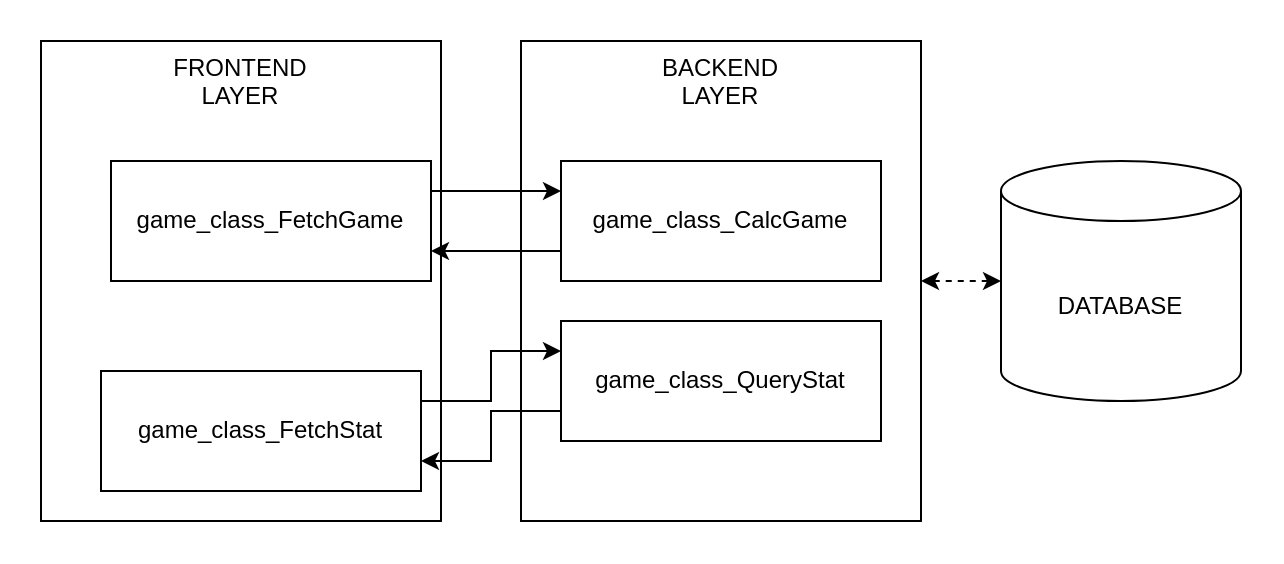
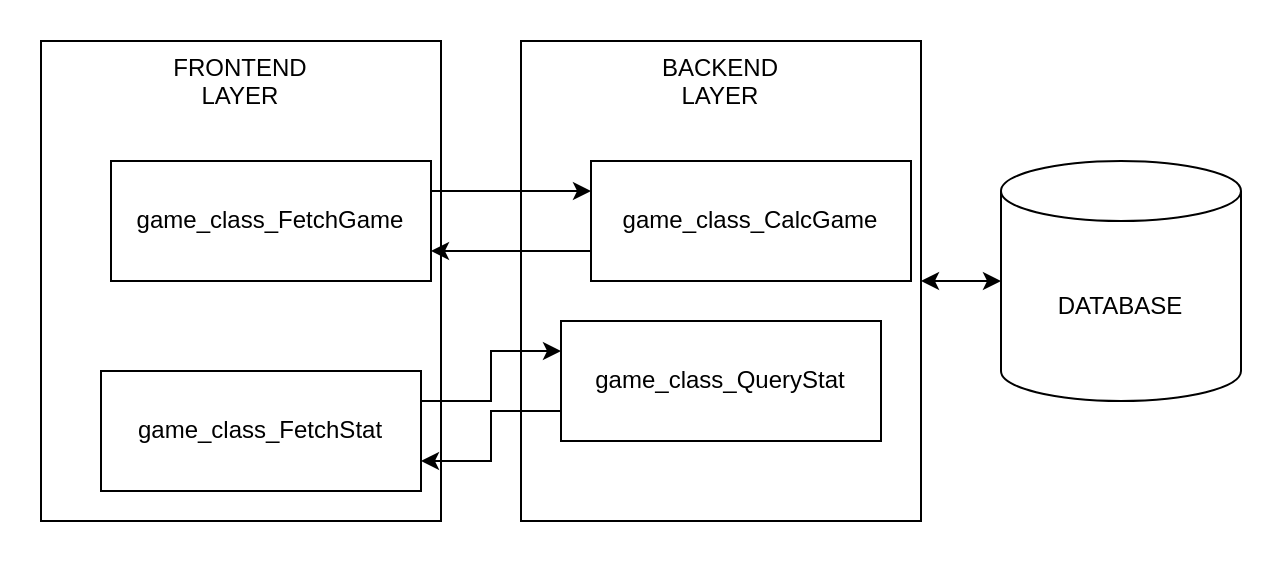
node "game_class_CalcGame": moved (721, 221) -> (751, 221)
edge "BACKEND LAYER" -- "DATABASE": style dashed -> solid
